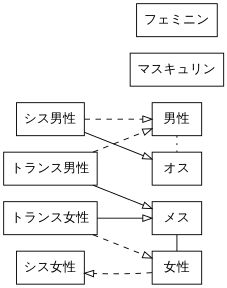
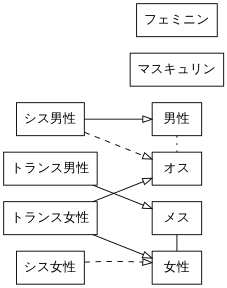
edge "シス男性" -> "男性": style dashed -> solid
edge "トランス男性" -> "男性": removed
edge "シス男性" -> "オス": style solid -> dashed
edge "トランス女性" -> "メス": now "トランス女性" -> "オス"
edge "トランス女性" -> "女性": style dashed -> solid
edge "女性" -> "シス女性": reversed
